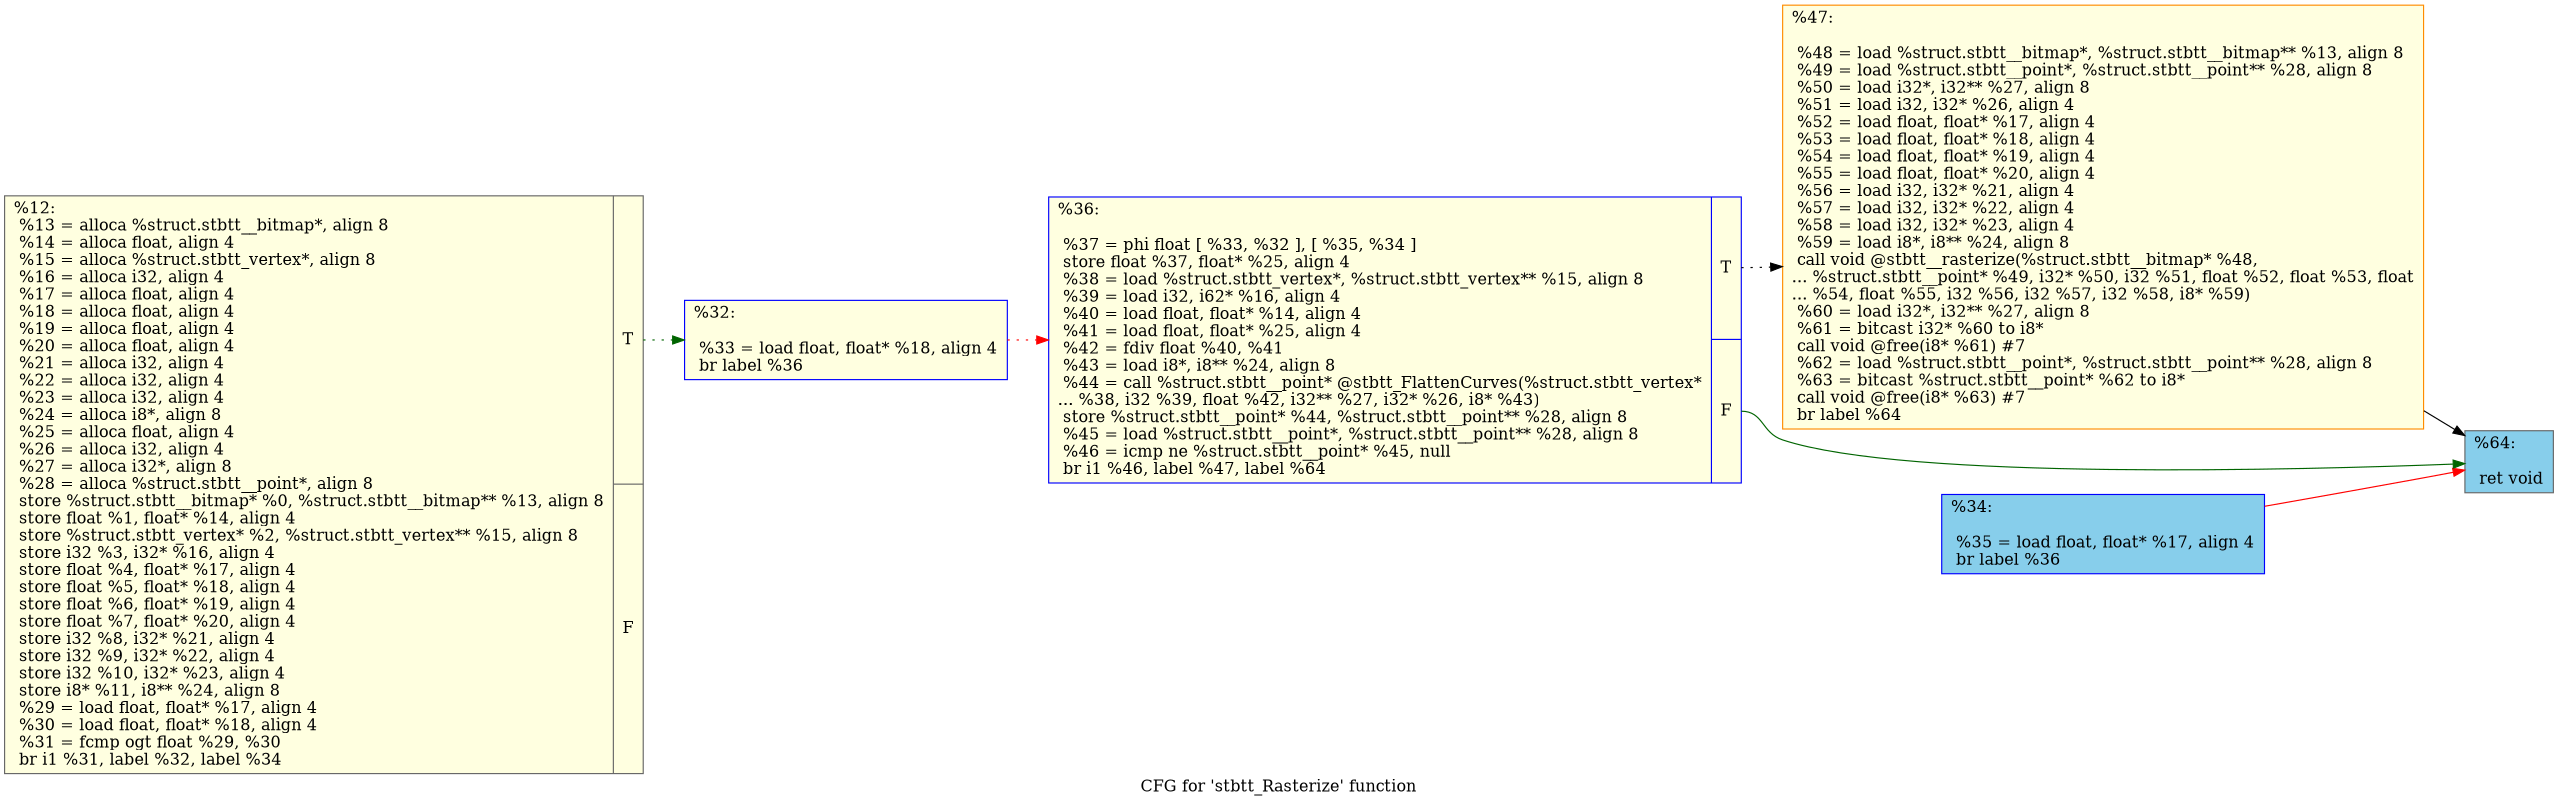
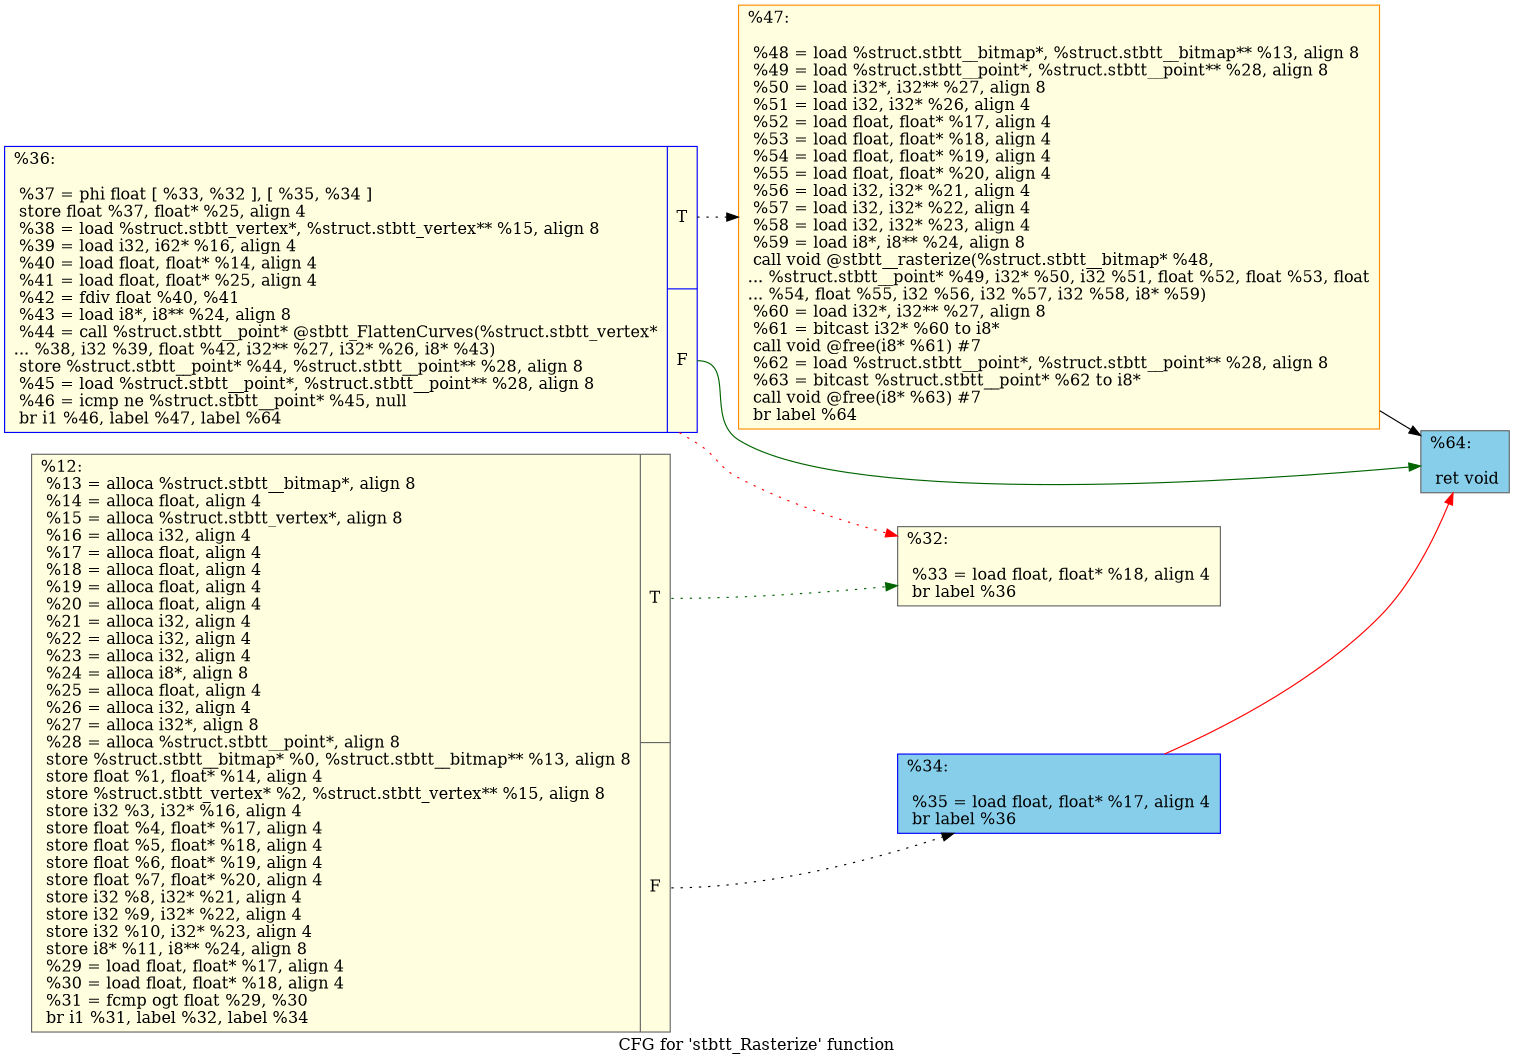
node "%32:": color blue -> gray40
edge "%32:" -> "%36:": reversed
edge "%12:" -> "%34:": added
